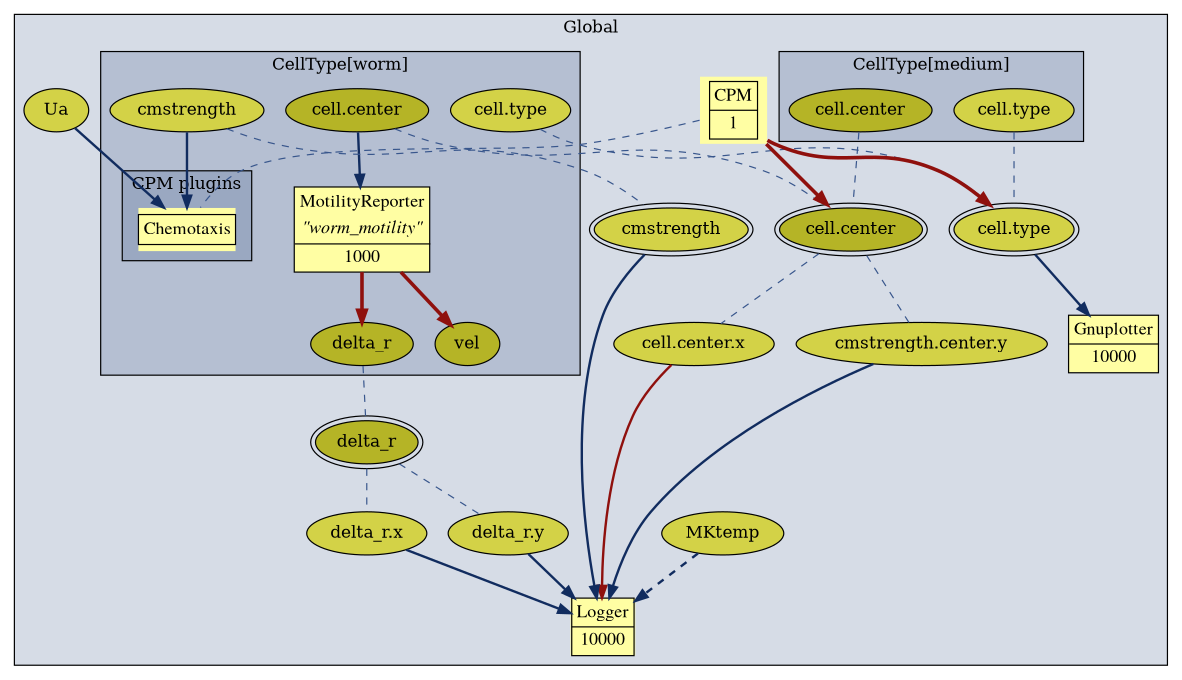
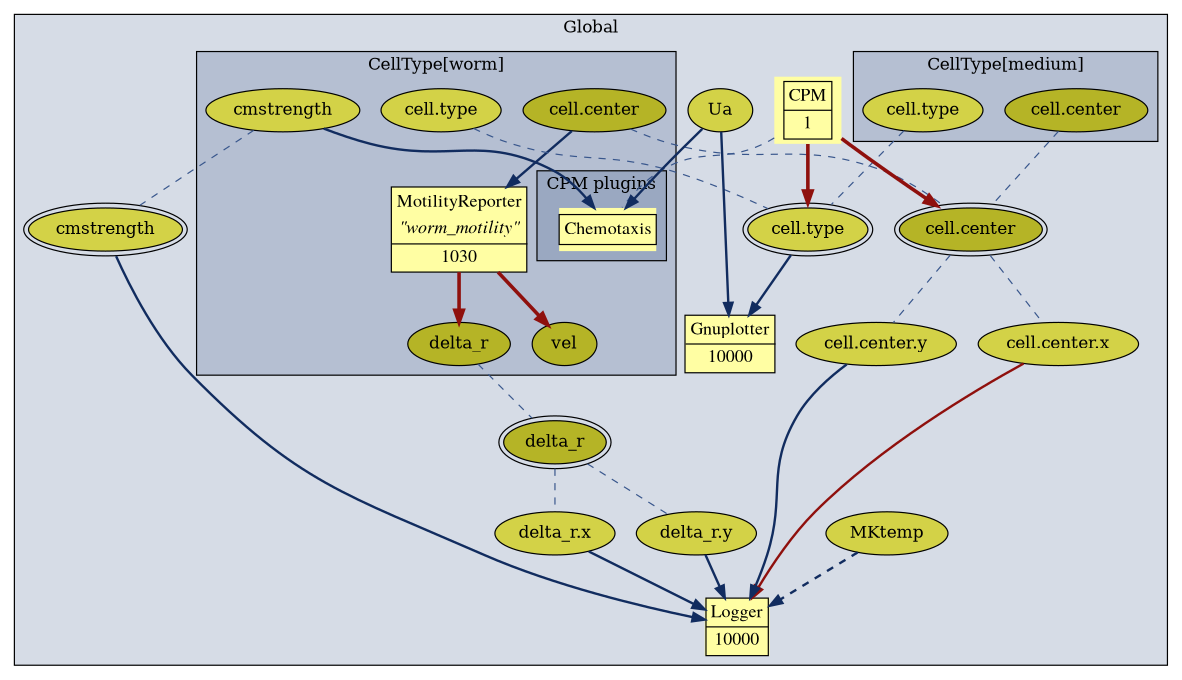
edge "Ua" -> "Gnuplotter": added
node "MotilityReporter": text "1000" -> "1030"
node "cmstrength.center.y": label "cmstrength.center.y" -> "cell.center.y"
